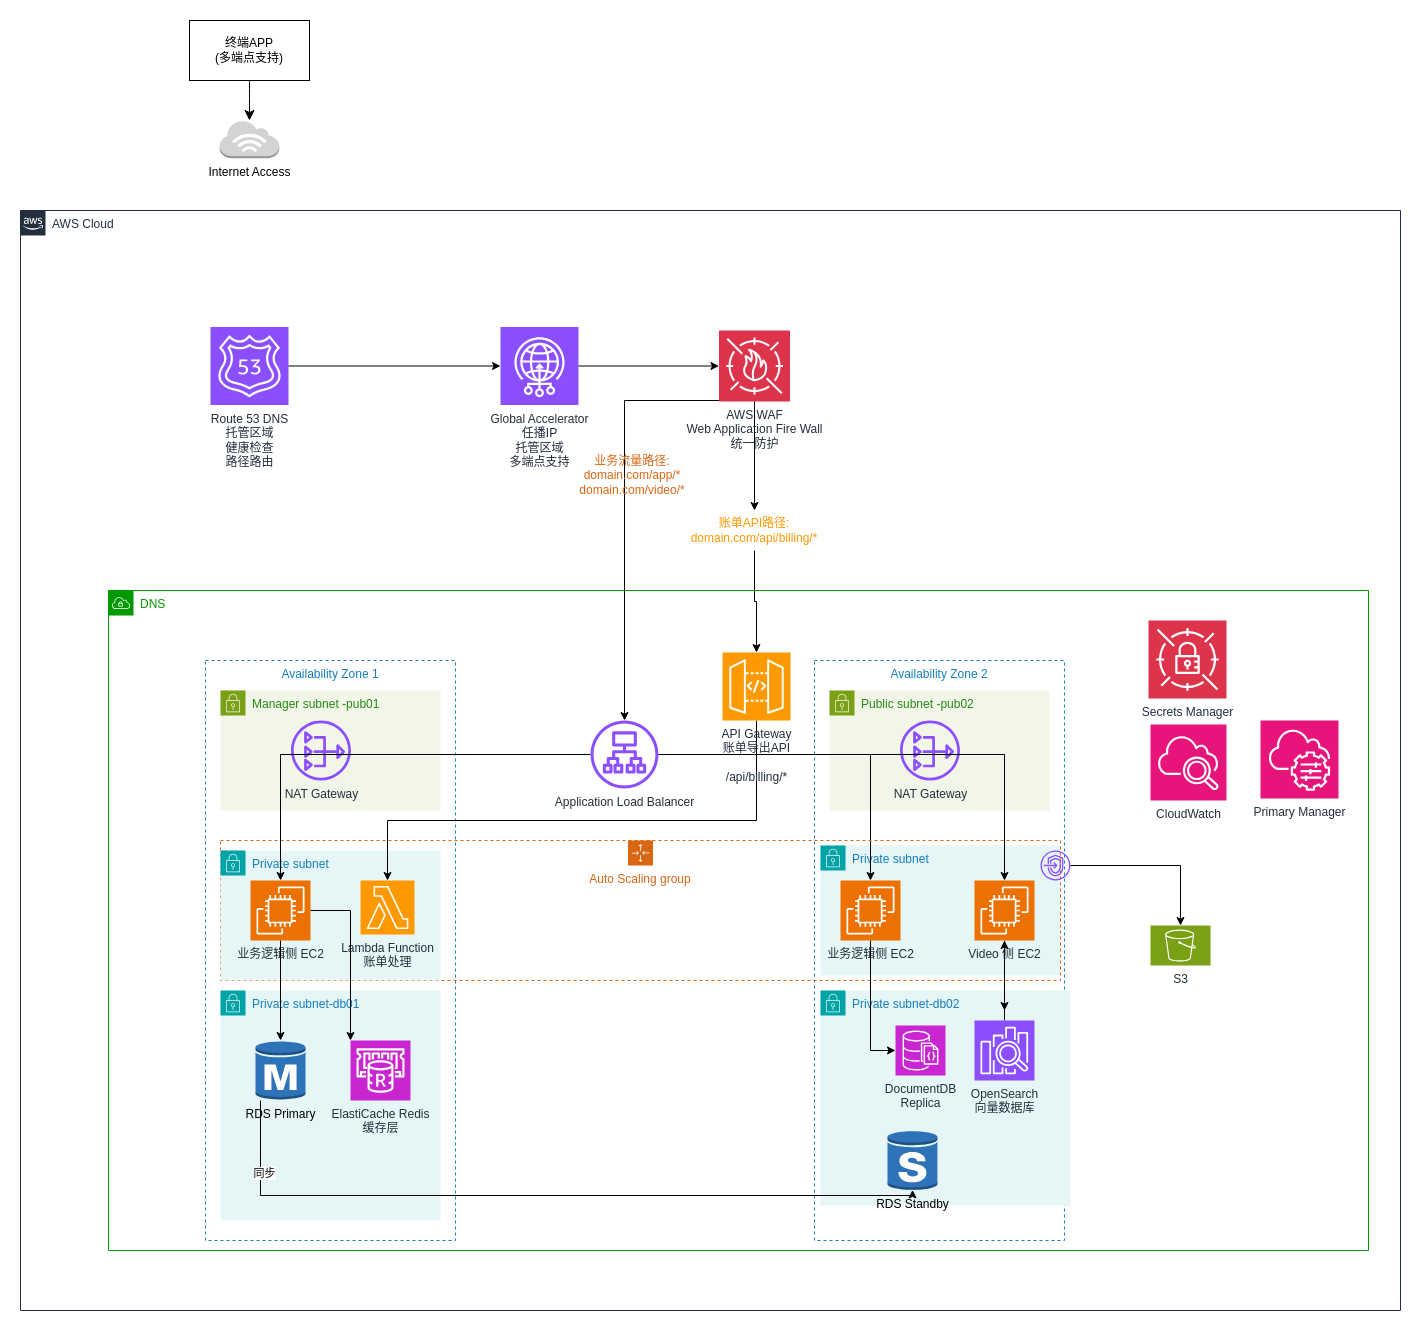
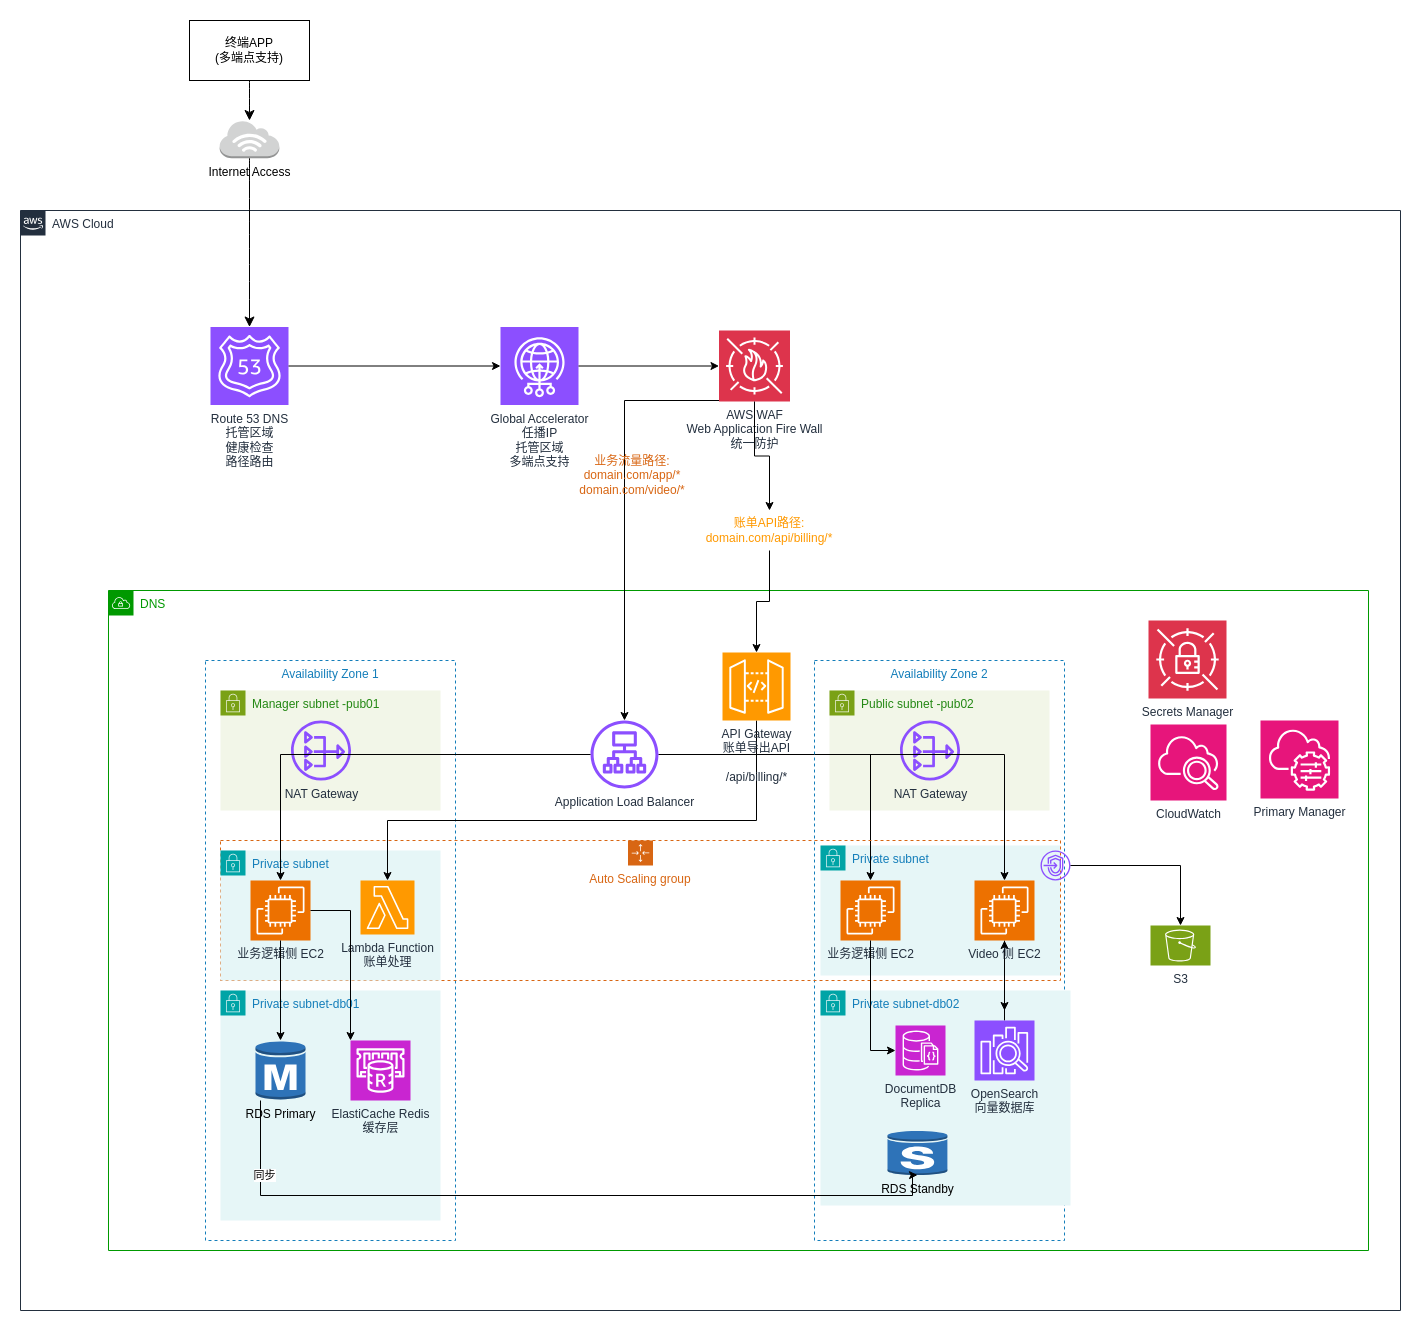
edge "Internet Access" -> "Route 53 DNS 托管区域 健康检查 路径路由": added
node "账单API路径: domain.com/api/billing/*": moved (755, 531) -> (770, 531)
node "RDS Standby": size 50x60 -> 60x45
